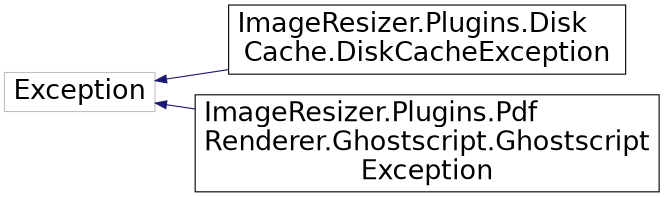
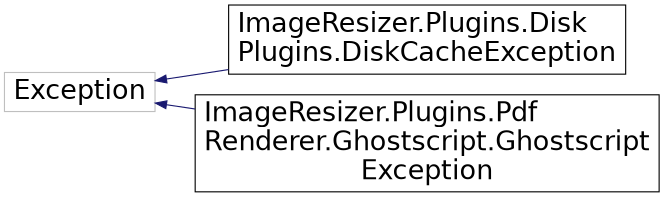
node "ImageResizer.Plugins.Disk Cache.DiskCacheException": label "ImageResizer.Plugins.Disk Cache.DiskCacheException" -> "ImageResizer.Plugins.Disk Plugins.DiskCacheException"
